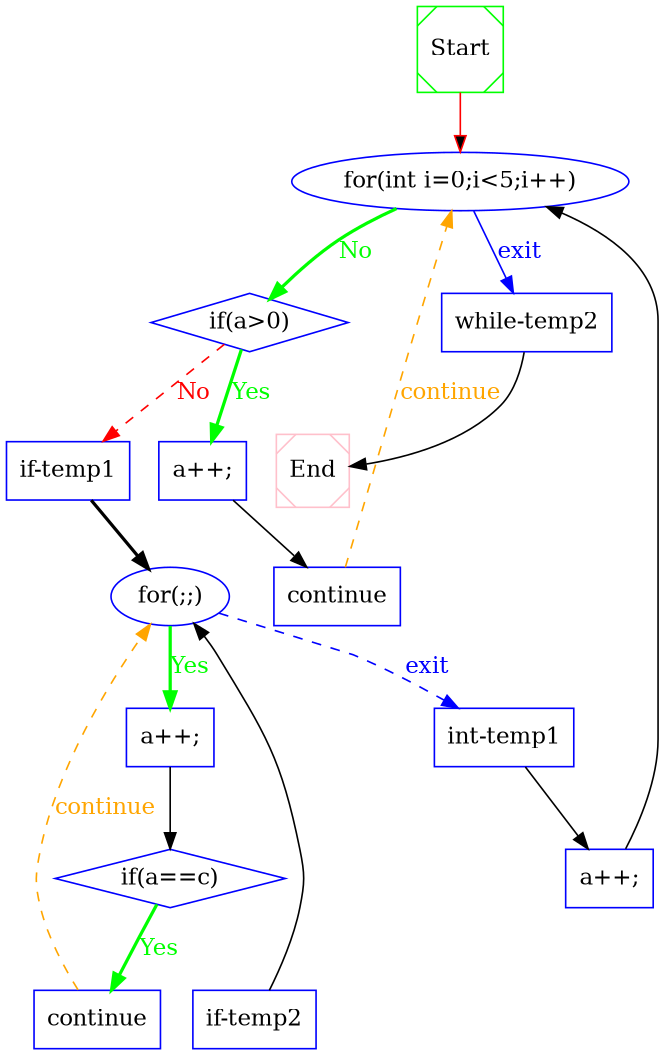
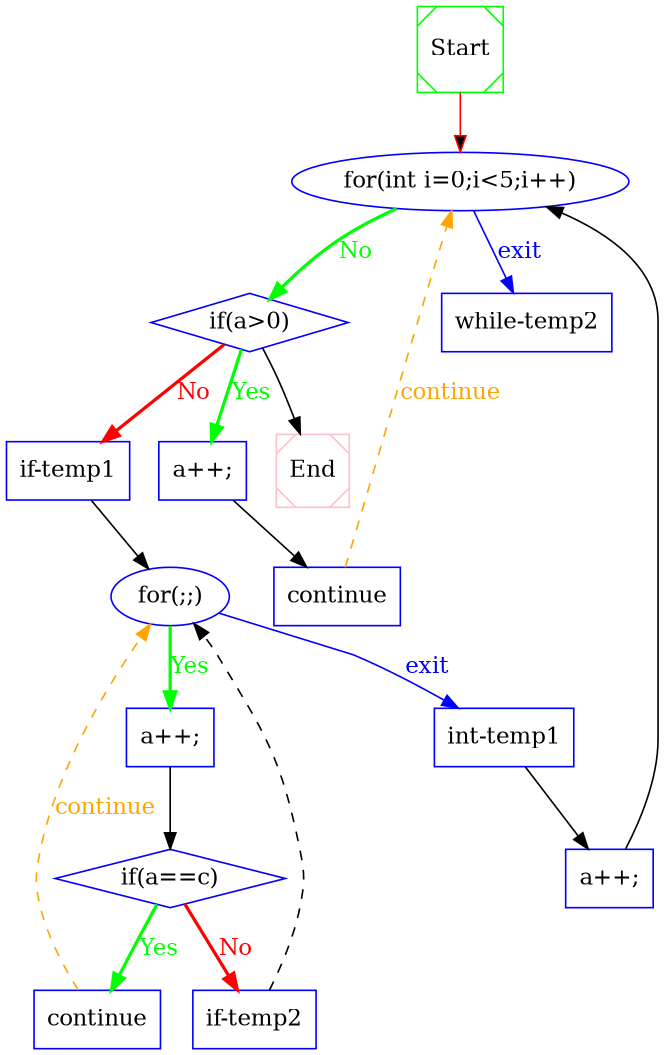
edge "if(a>0)" -> "if-temp1": style dashed -> bold
edge "while-temp2" -> "End": now "if(a>0)" -> "End"
edge "if-temp1" -> "for(;;)": style bold -> solid
edge "for(;;)" -> "int-temp1": style dashed -> solid
edge "if-temp2" -> "for(;;)": style solid -> dashed
edge "if(a==c)" -> "if-temp2": added, label "No"
